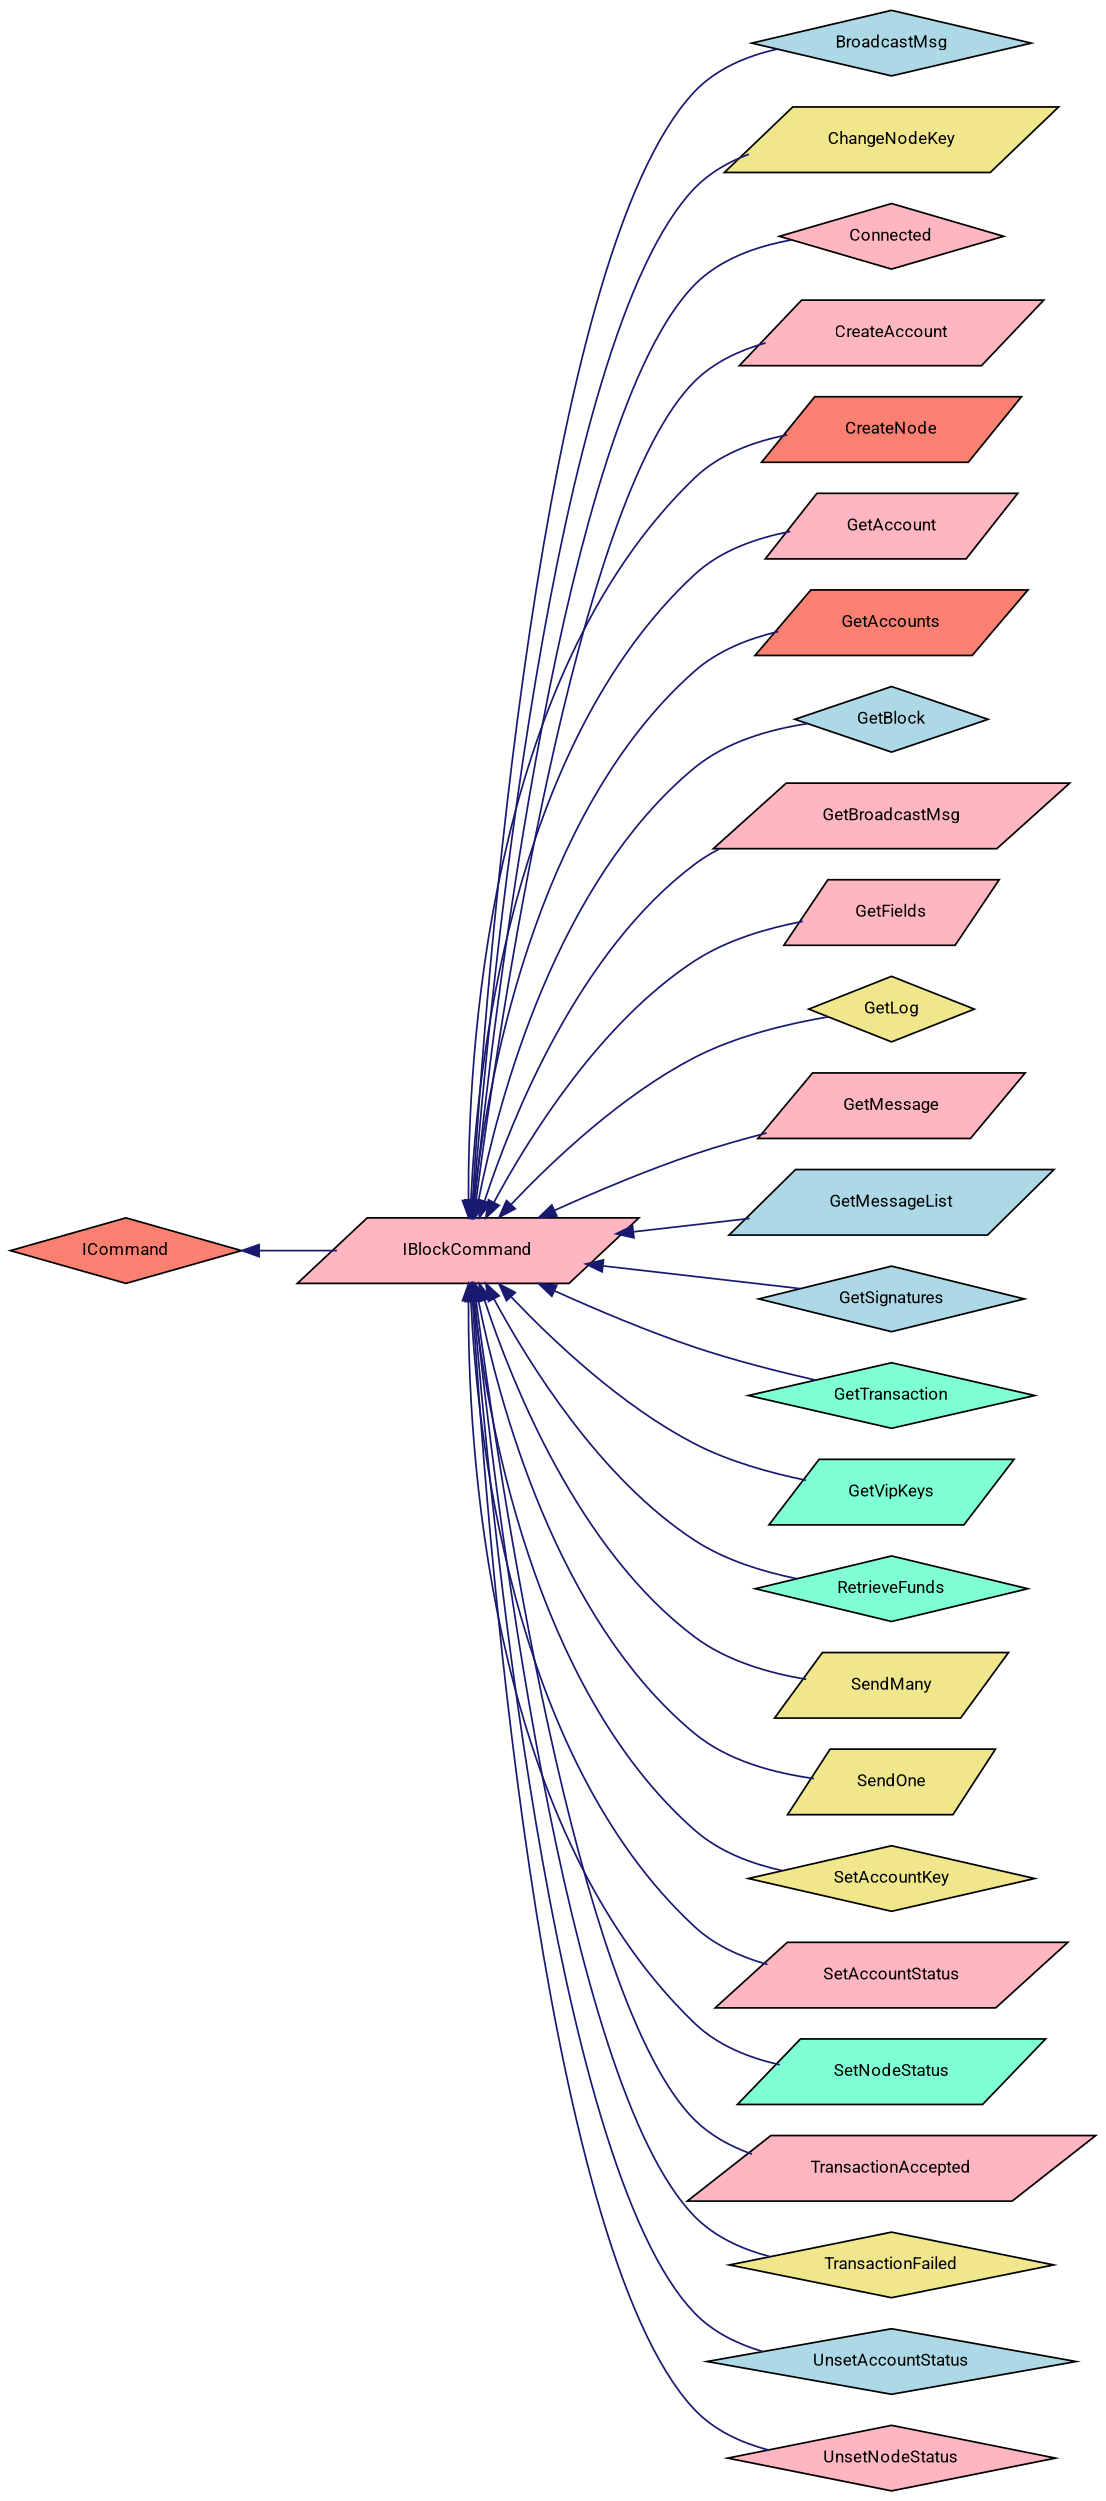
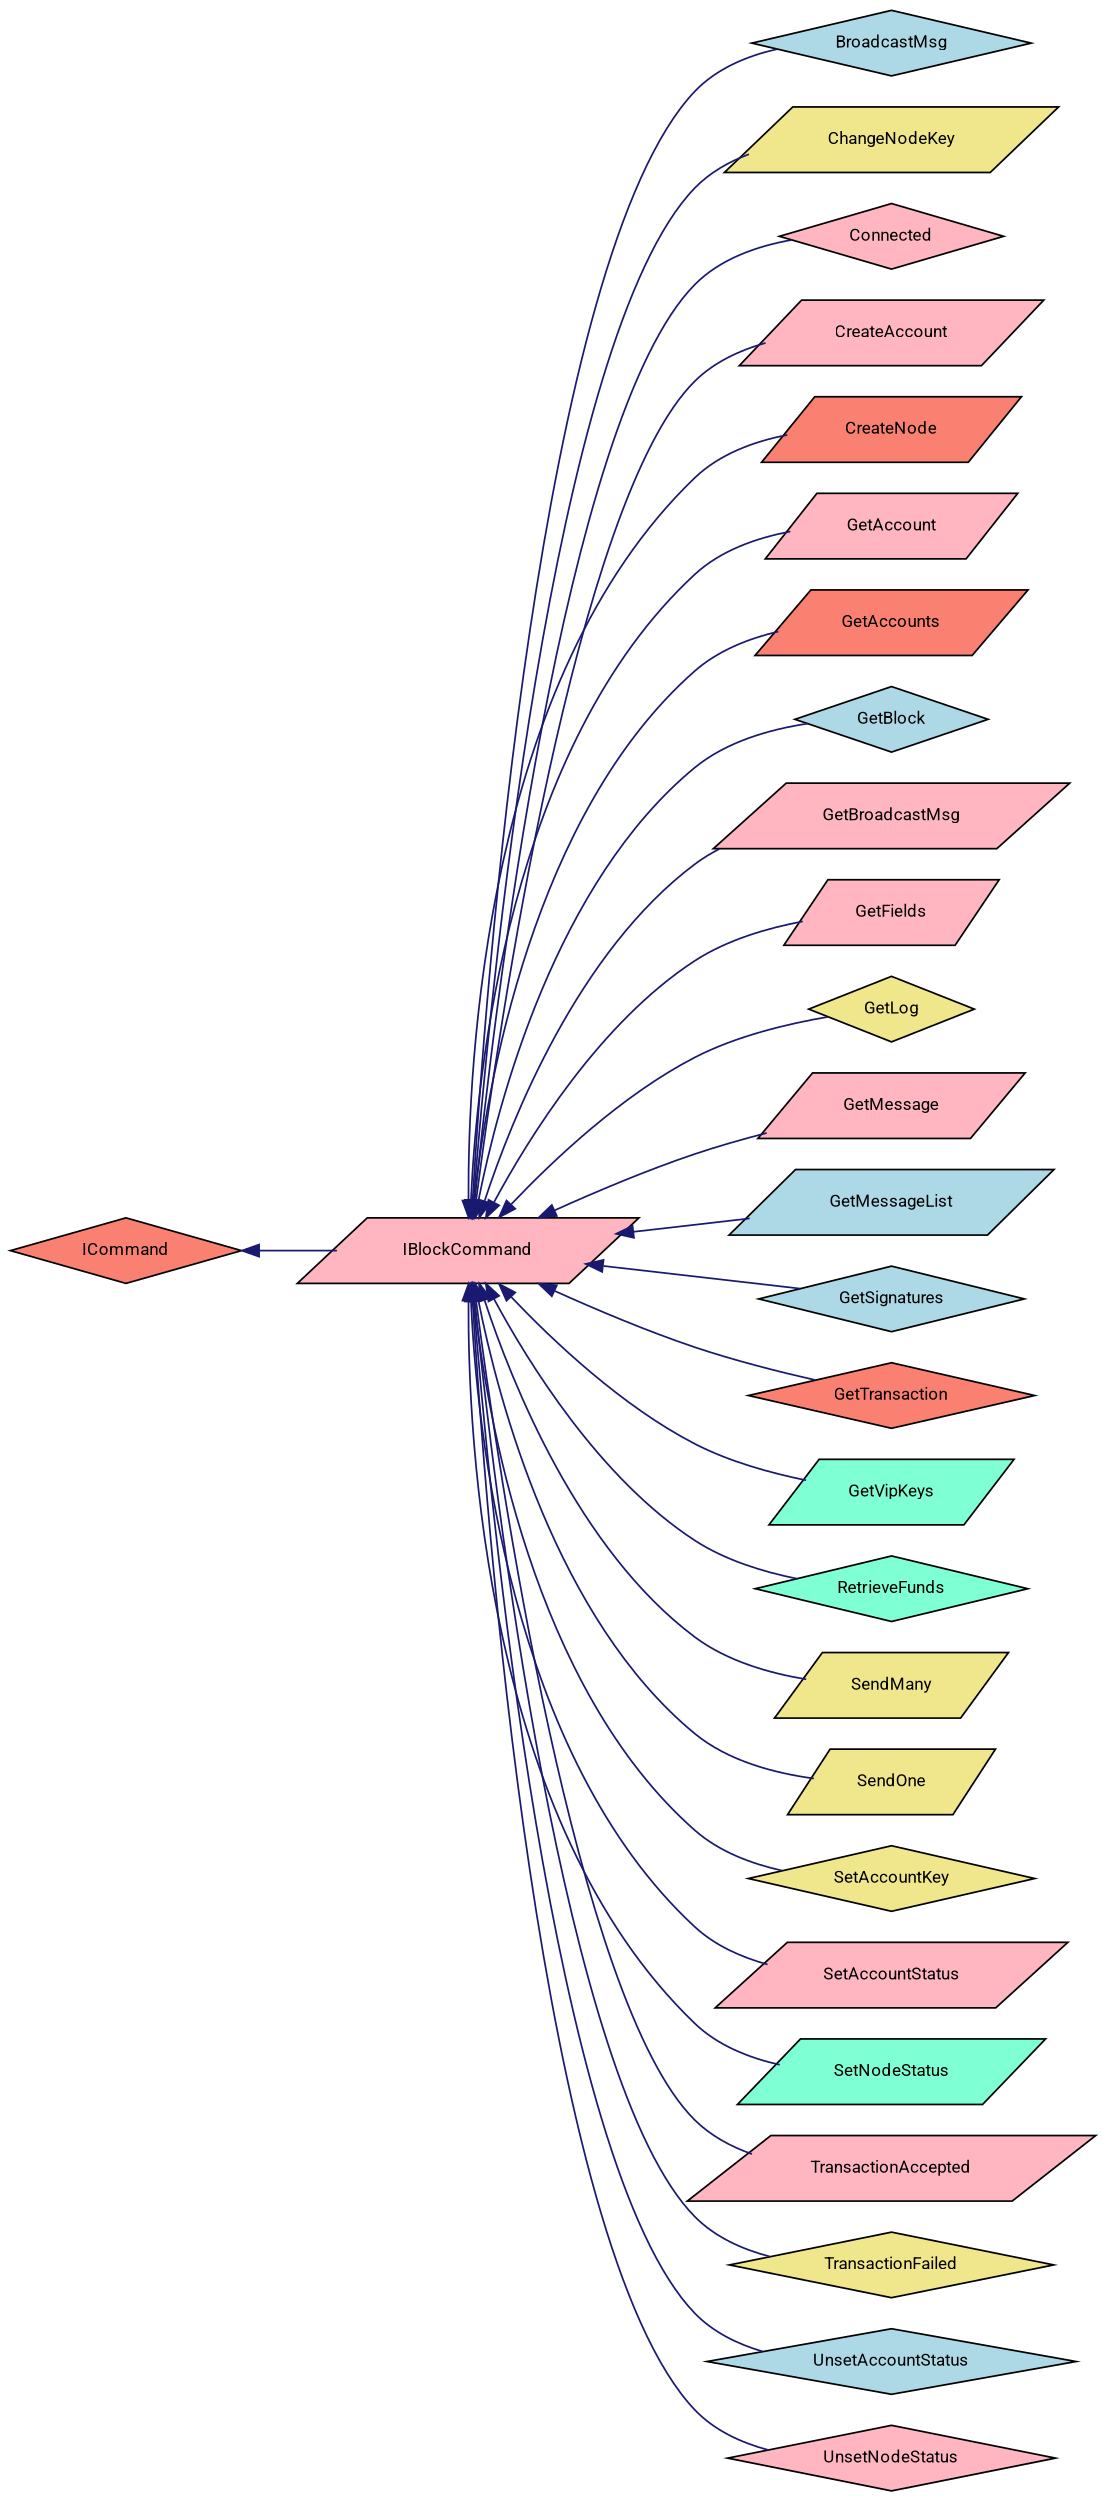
node "GetTransaction": fillcolor aquamarine -> salmon
